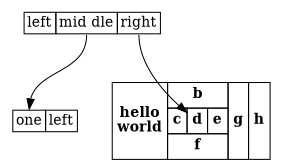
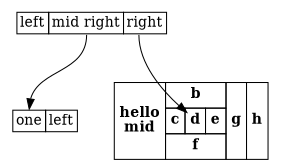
node "left": text "mid dle" -> "mid right"
node "hello": text "world" -> "mid"
